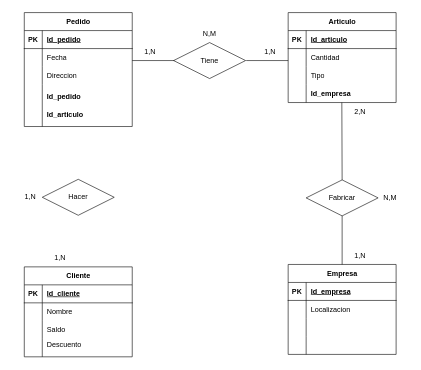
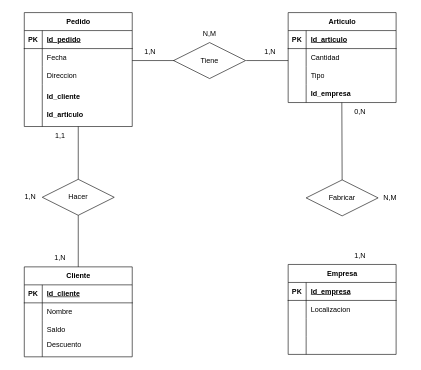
node "Id_pedido Id_articulo": label "Id_pedido Id_articulo" -> "Id_cliente Id_articulo"
node "2,N": label "2,N" -> "0,N"
node "1,1": added
edge "Pedido" -- "Hacer": added
edge "Hacer" -- "Cliente": added
edge "Fabricar" -- "Empresa": removed
